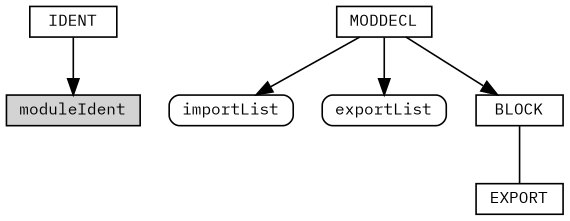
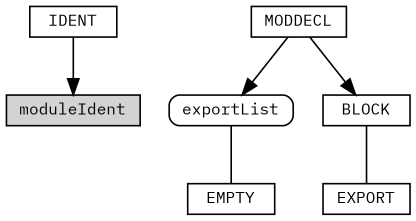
node "importList": removed
node "EMPTY": added
